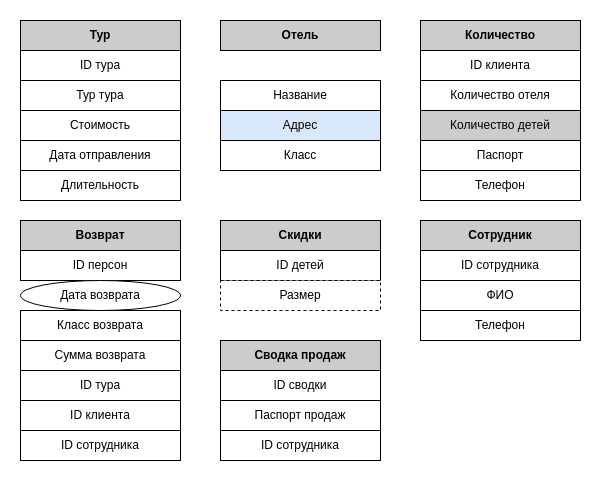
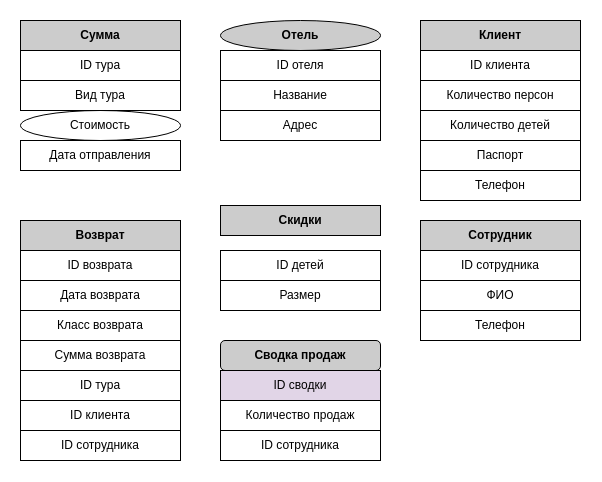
node "Тур": label "Тур" -> "Сумма"
node "Отель": shape rectangle -> ellipse
node "Количество": label "Количество" -> "Клиент"
node "ID отеля": added
node "Тур тура": label "Тур тура" -> "Вид тура"
node "Количество отеля": label "Количество отеля" -> "Количество персон"
node "Стоимость": shape rectangle -> ellipse
node "Адрес": fillcolor #dae8fc -> #ffffff
node "Количество детей": fillcolor #cccccc -> #ffffff
node "Класс": removed
node "Длительность": removed
node "Скидки": moved (301, 236) -> (301, 221)
node "ID персон": label "ID персон" -> "ID возврата"
node "Дата возврата": shape ellipse -> rectangle
node "Размер": style dashed -> solid
node "Сводка продаж": shape rectangle -> rounded rectangle
node "ID сводки": fillcolor #ffffff -> #e1d5e7
node "Паспорт продаж": label "Паспорт продаж" -> "Количество продаж"
